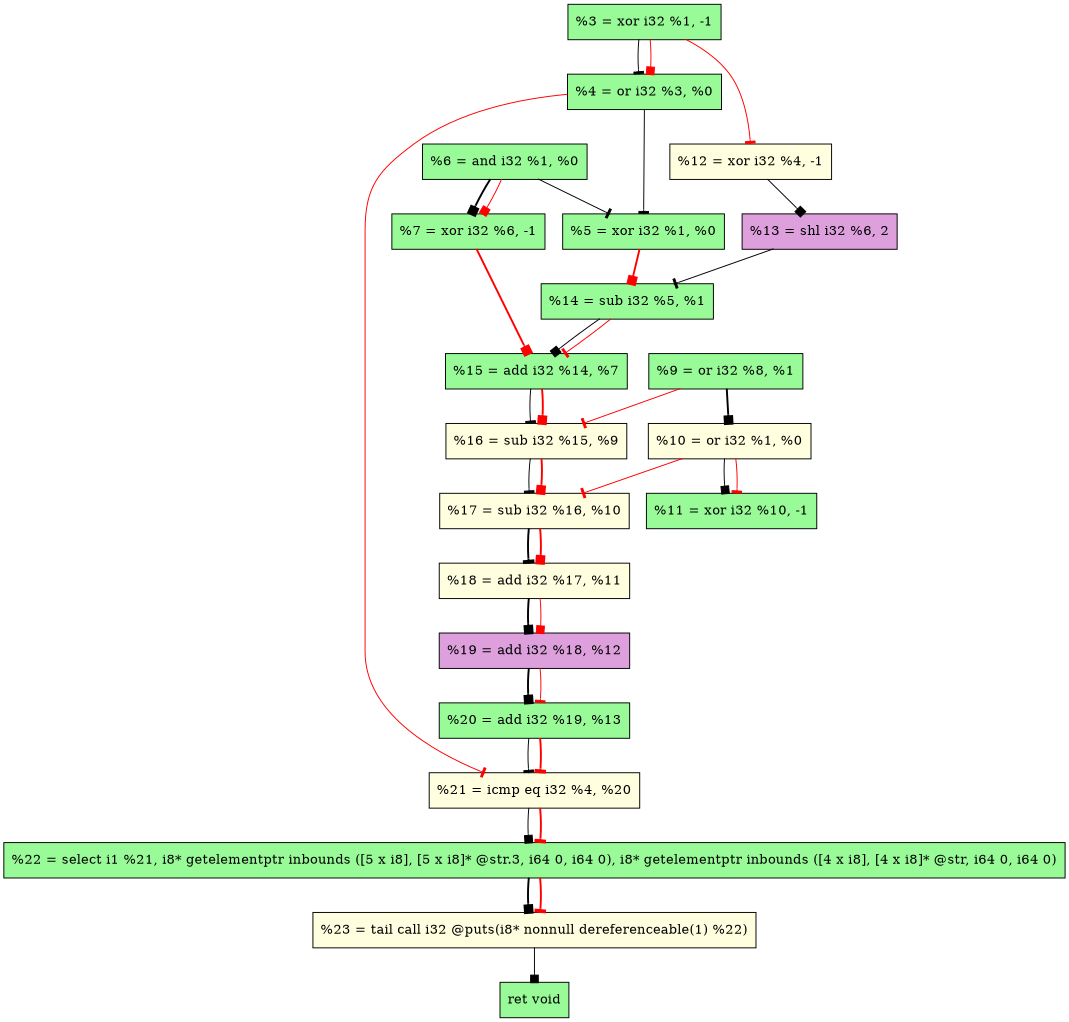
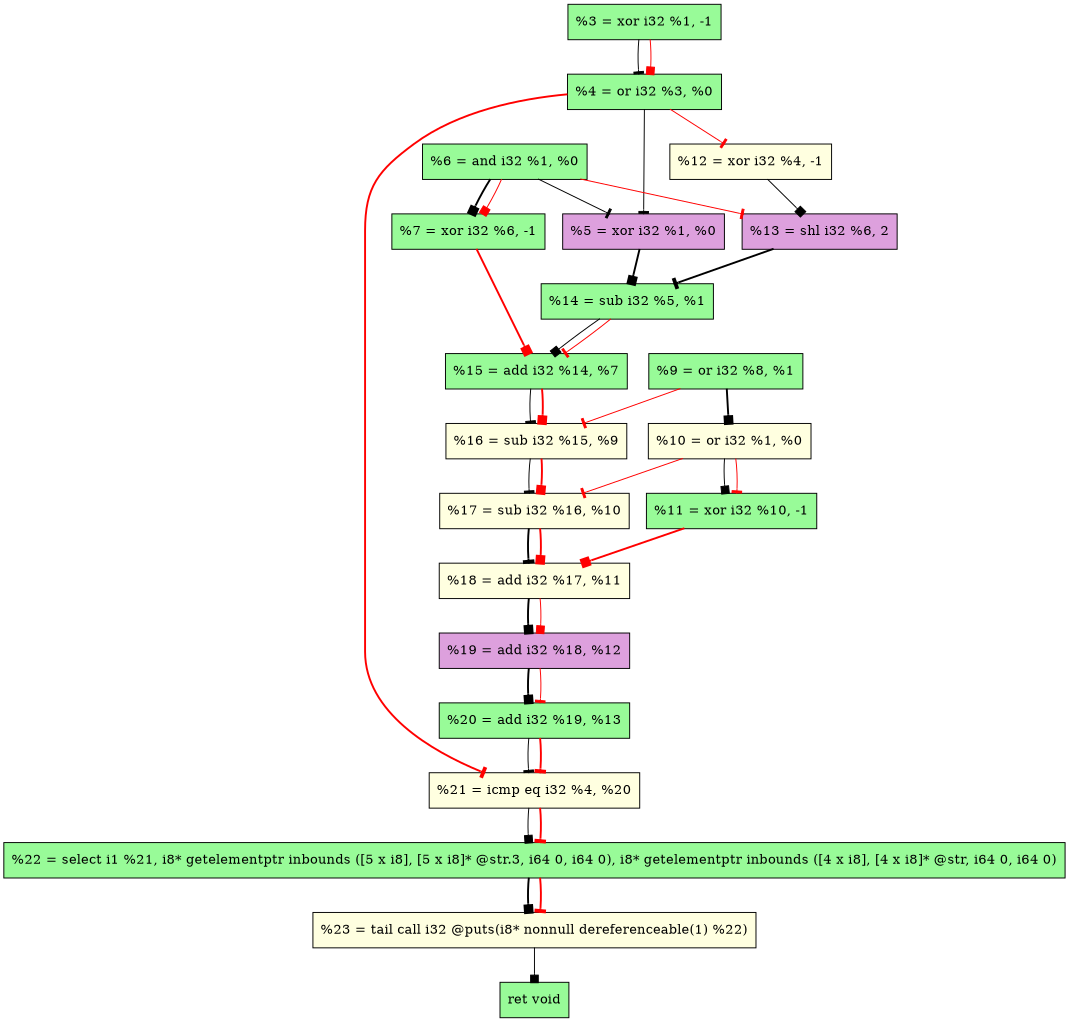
edge "%3 = xor i32 %1, -1" -> "%12 = xor i32 %4, -1": now "%4 = or i32 %3, %0" -> "%12 = xor i32 %4, -1"
edge "%6 = and i32 %1, %0" -> "%13 = shl i32 %6, 2": added
node "%5 = xor i32 %1, %0": fillcolor palegreen -> plum
edge "%5 = xor i32 %1, %0" -> "%14 = sub i32 %5, %1": color red -> black
edge "%13 = shl i32 %6, 2" -> "%14 = sub i32 %5, %1": style solid -> bold
edge "%4 = or i32 %3, %0" -> "%21 = icmp eq i32 %4, %20": style solid -> bold
edge "%11 = xor i32 %10, -1" -> "%18 = add i32 %17, %11": added
